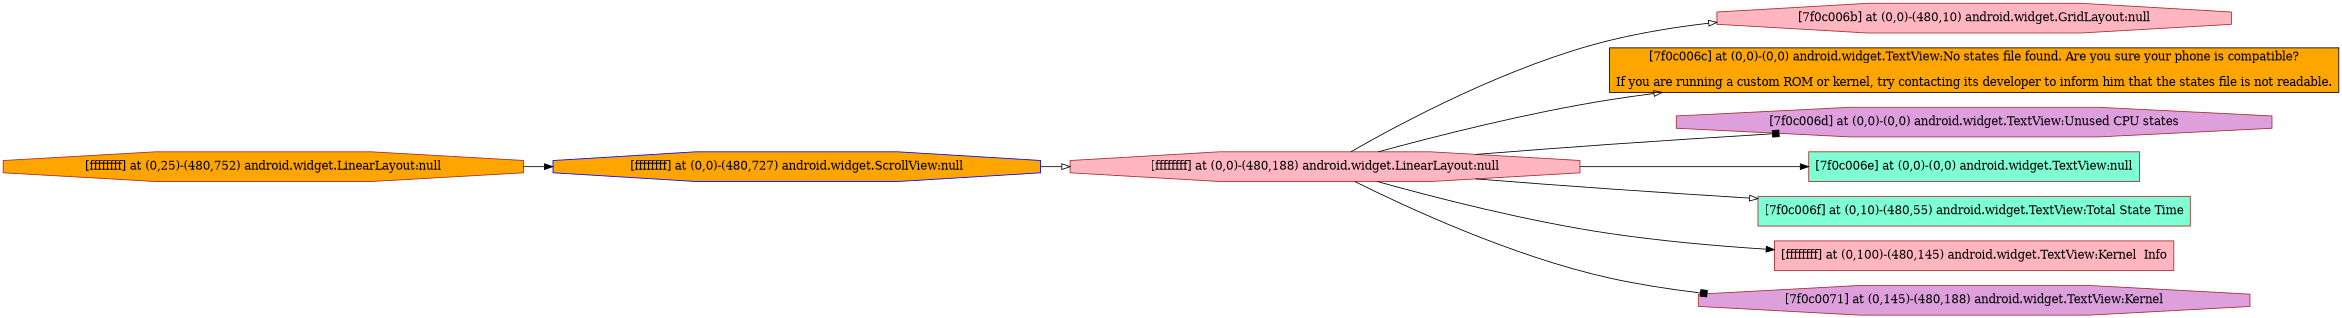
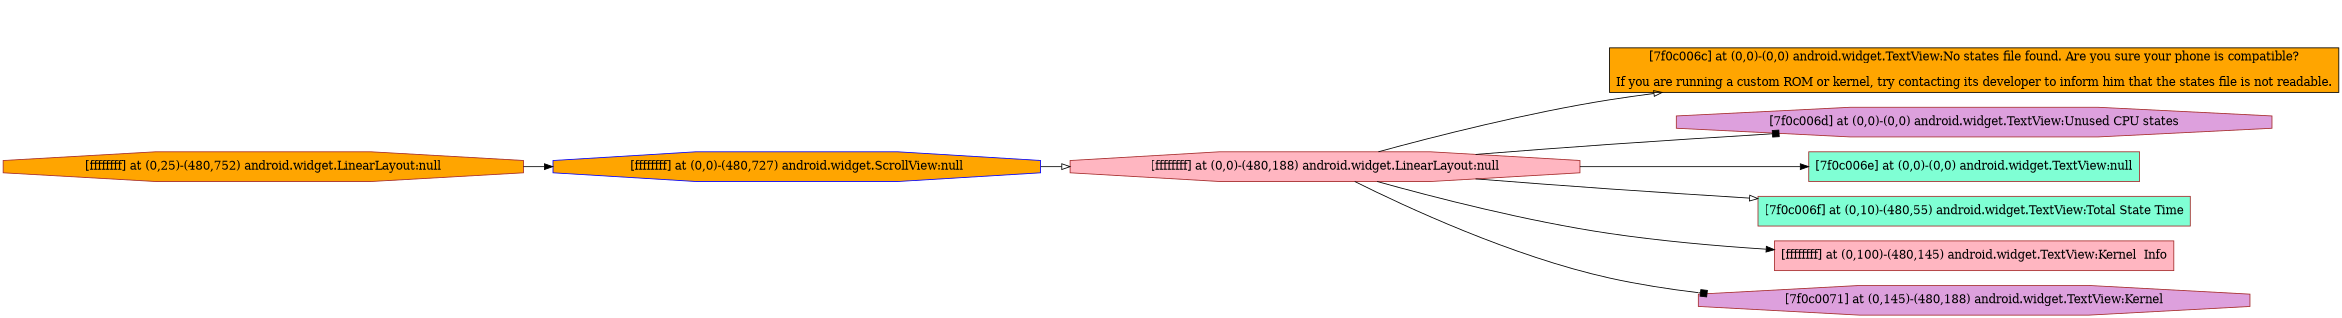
node "[7f0c006b] at (0,0)-(480,10) android.widget.GridLayout:null": removed
